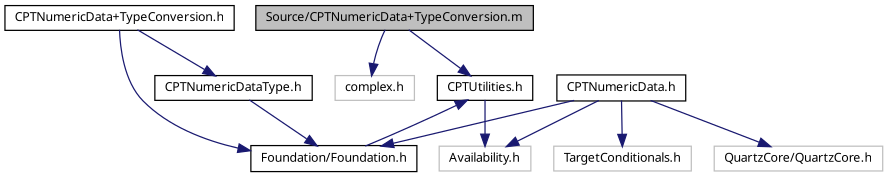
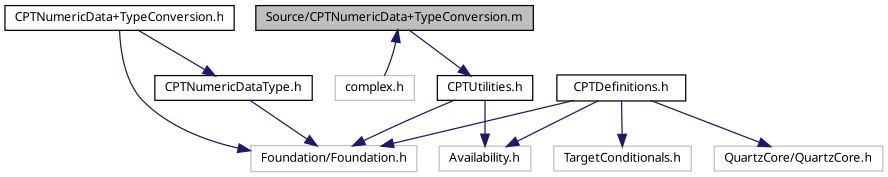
edge "Source/CPTNumericData+TypeConversion.m" -> "complex.h": reversed
node "CPTNumericData.h": label "CPTNumericData.h" -> "CPTDefinitions.h"
edge "Foundation/Foundation.h" -> "CPTUtilities.h": reversed
node "Foundation/Foundation.h": color black -> grey75
